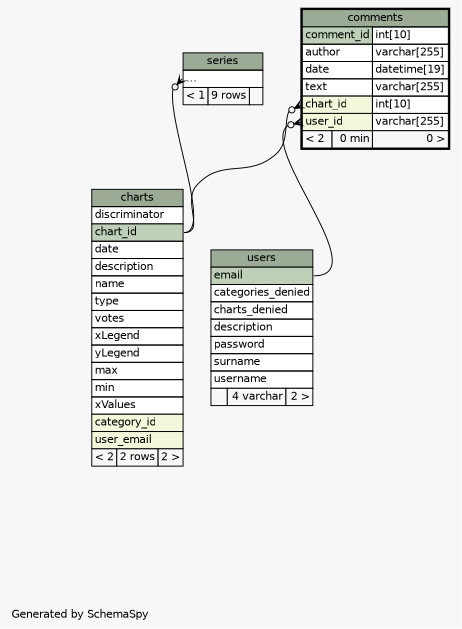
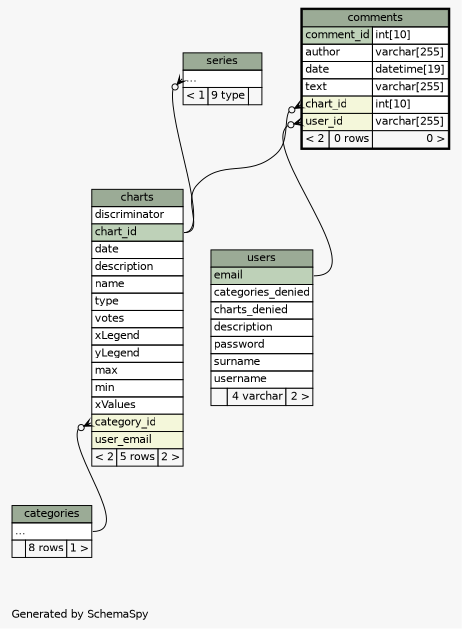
node "series": text "9 rows" -> "9 type"
node "comments": text "0 min" -> "0 rows"
node "charts": text "2 rows" -> "5 rows"
node "categories": added
